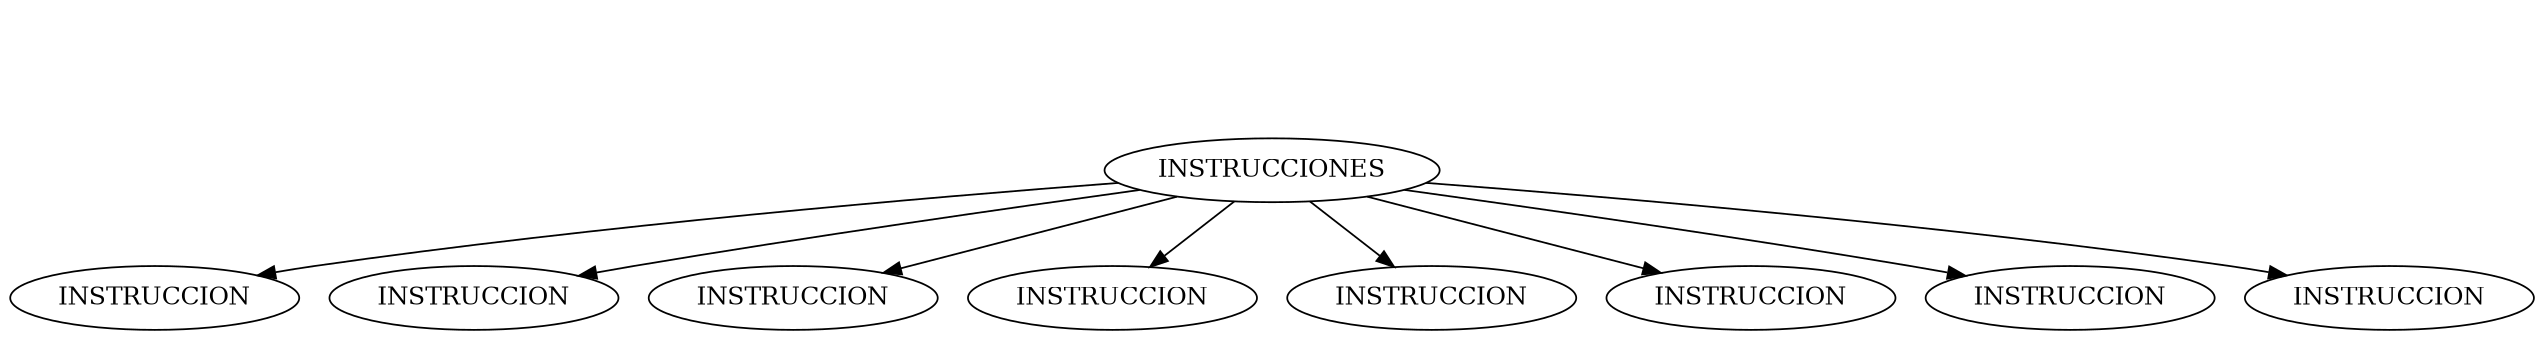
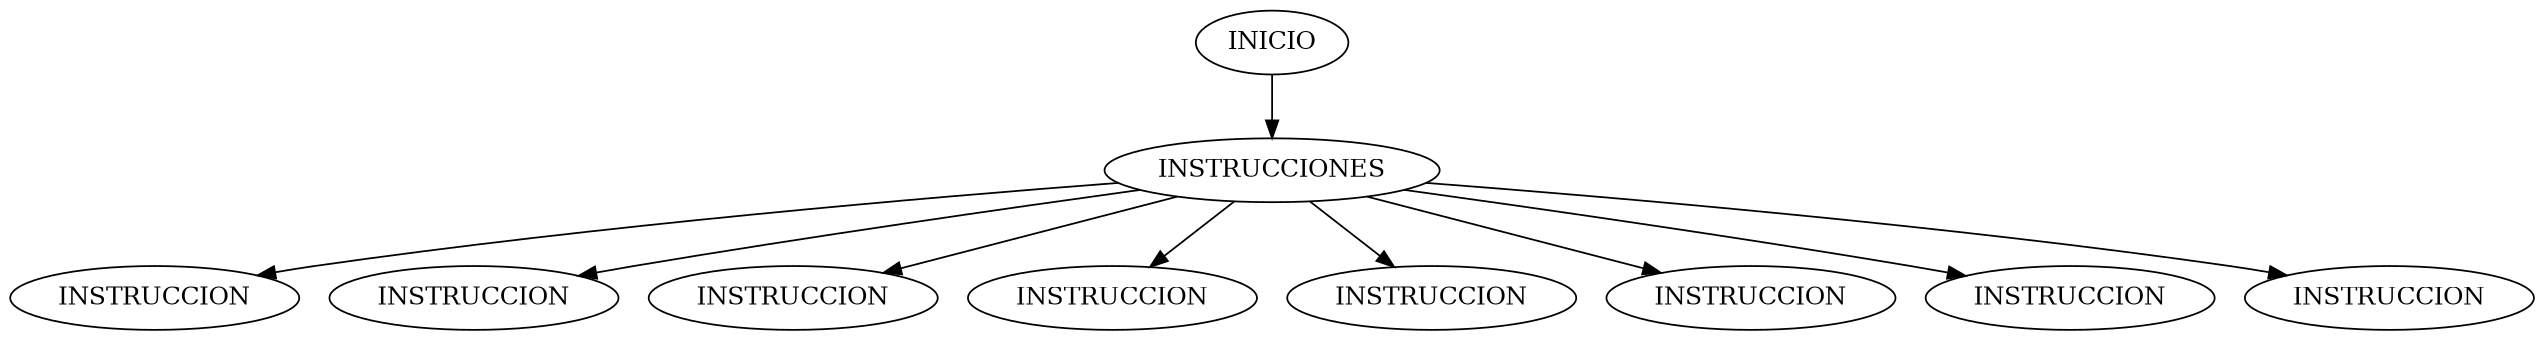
node "INICIO": added
